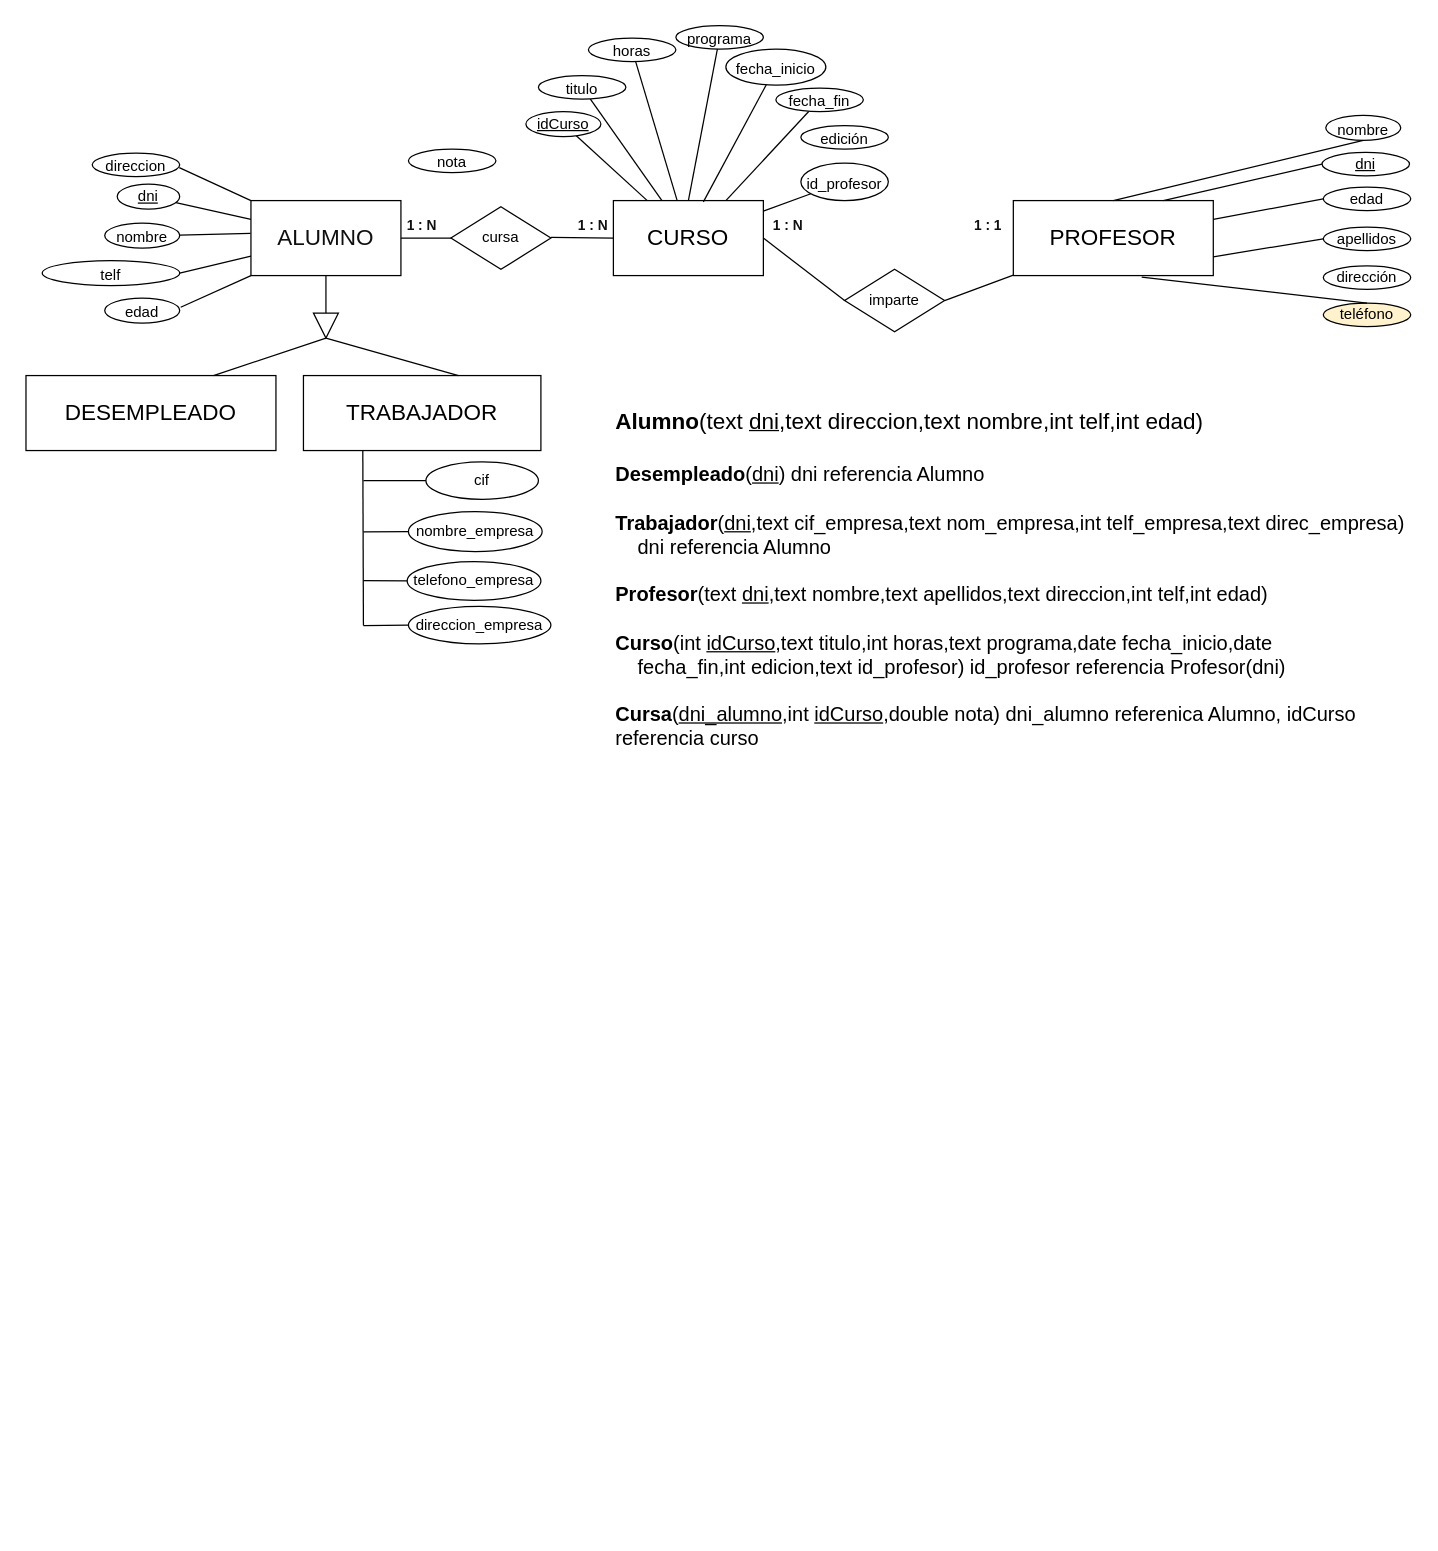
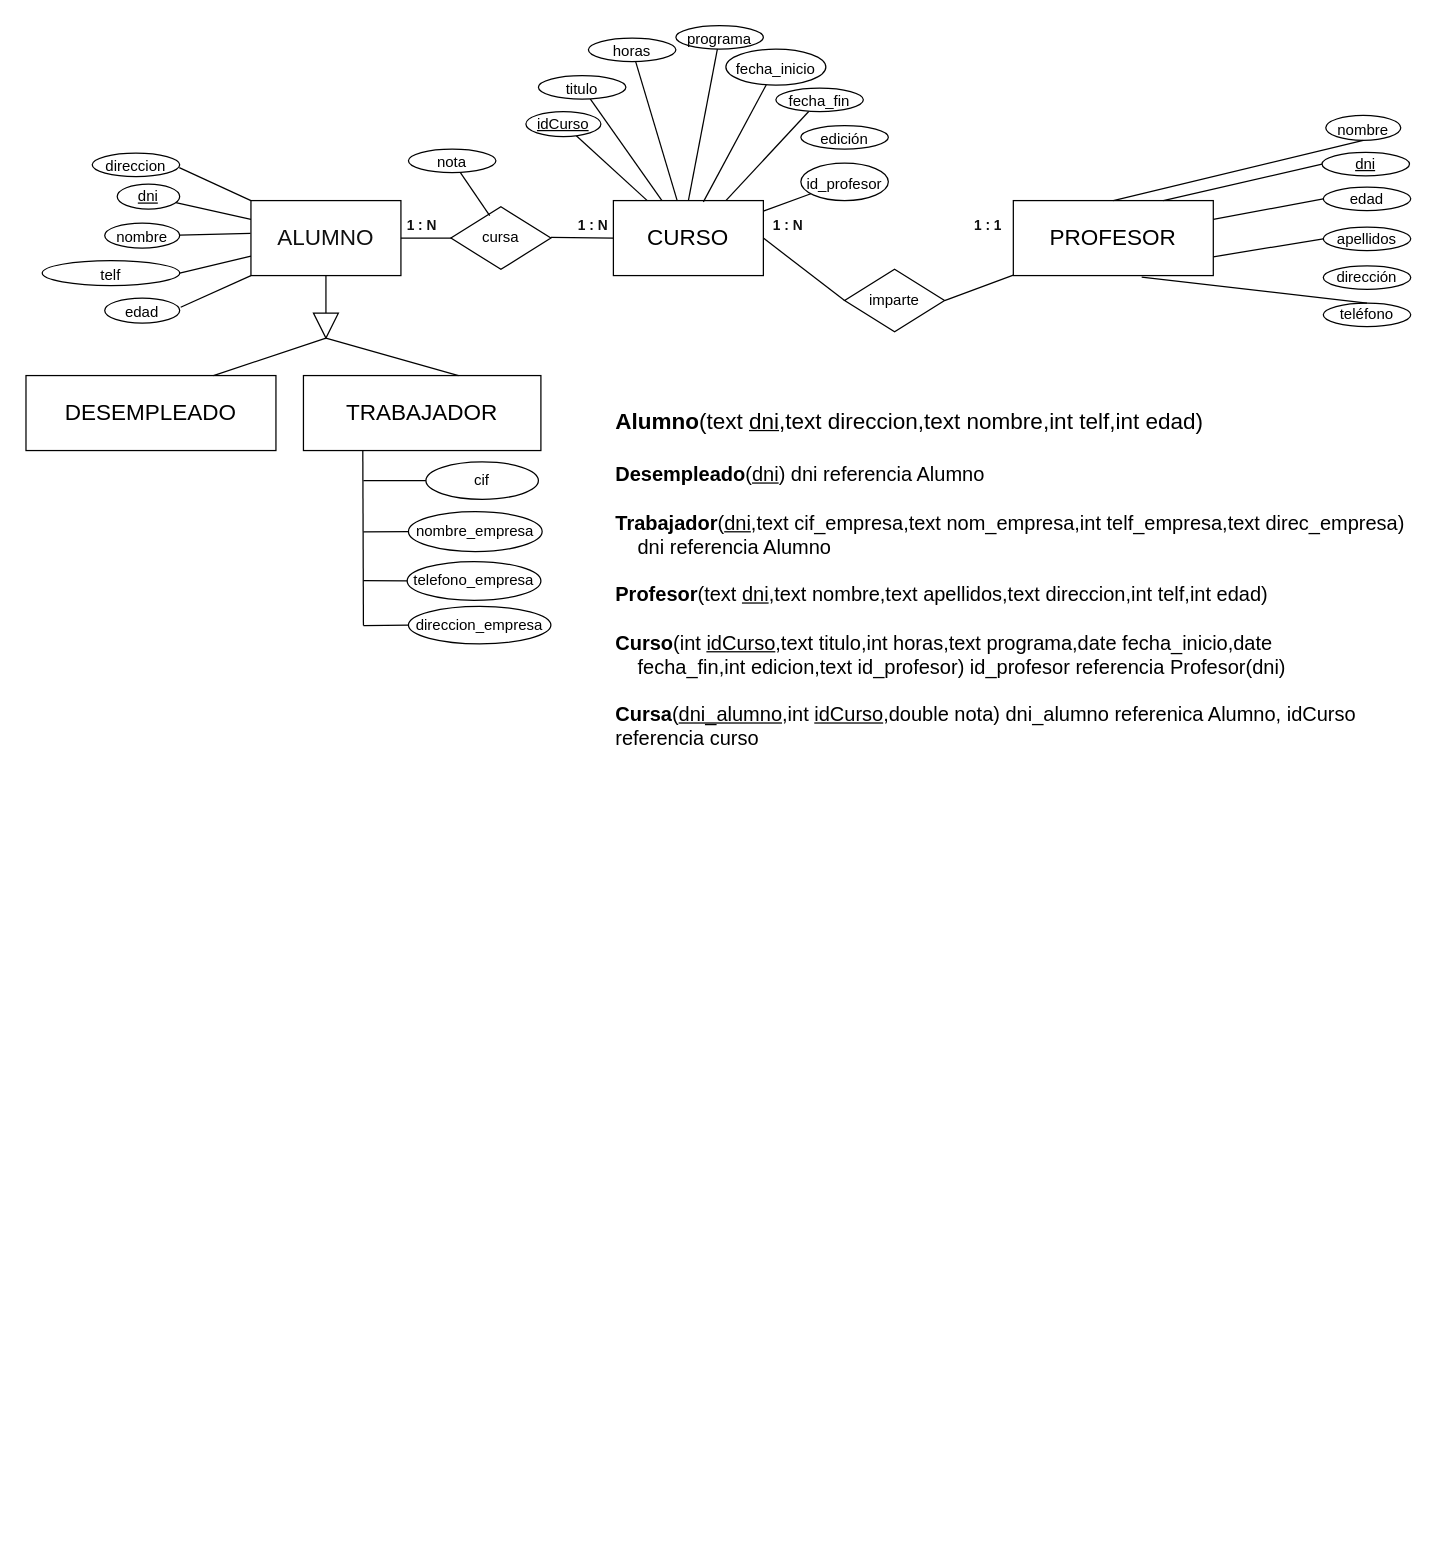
edge "nota" -- "cursa": added
node "teléfono": fillcolor #fff2cc -> #ffffff
